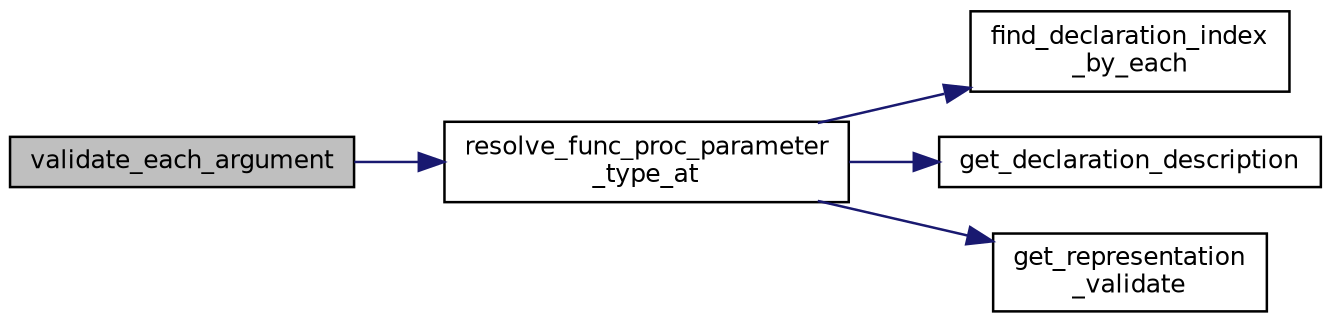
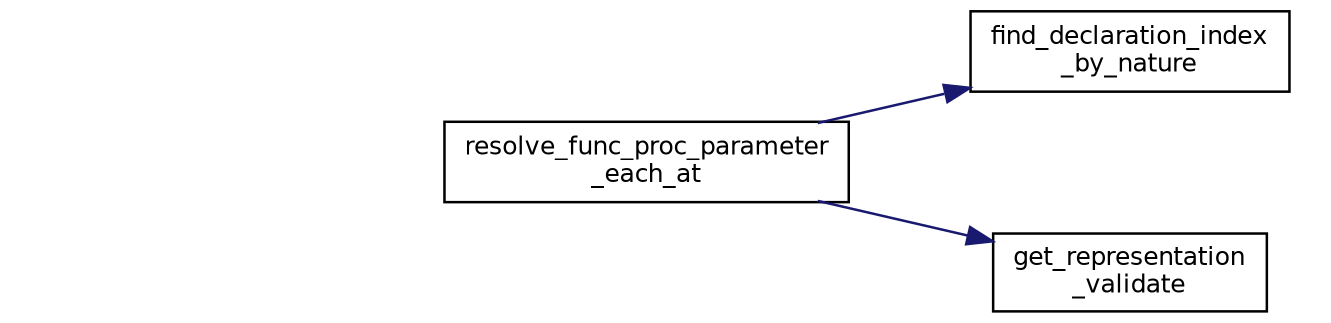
node "find_declaration_index _by_each": label "find_declaration_index _by_each" -> "find_declaration_index _by_nature"
node "validate_each_argument": removed
node "resolve_func_proc_parameter _type_at": label "resolve_func_proc_parameter _type_at" -> "resolve_func_proc_parameter _each_at"
node "get_declaration_description": removed
